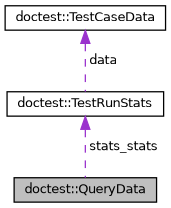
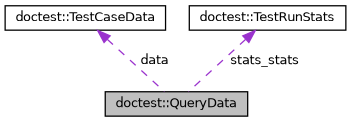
edge "doctest::TestRunStats" -> "doctest::TestCaseData": now "doctest::QueryData" -> "doctest::TestCaseData"
